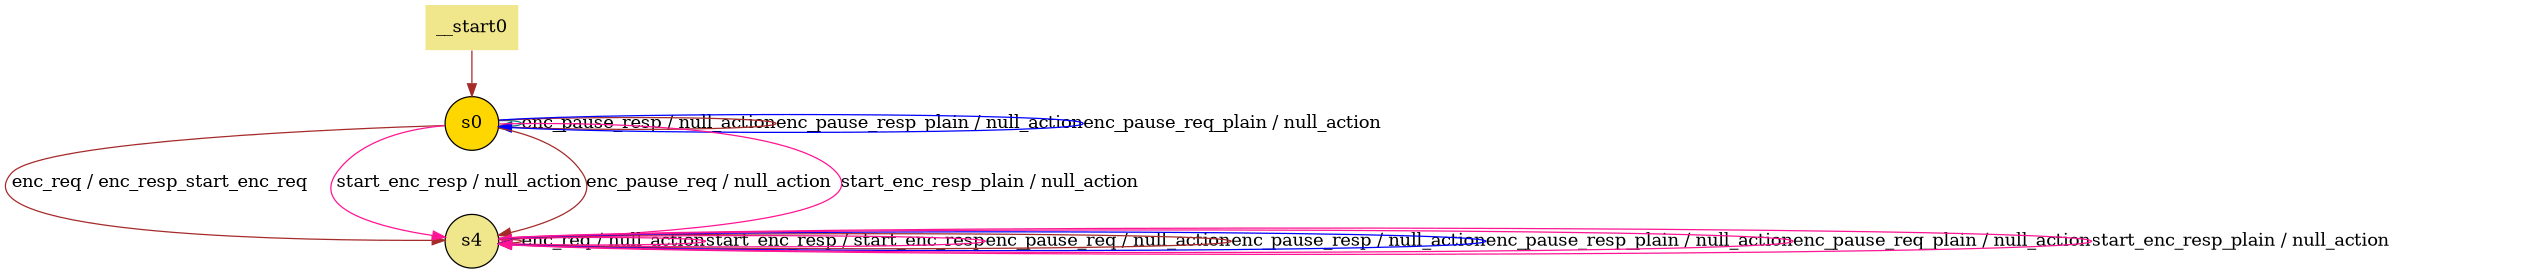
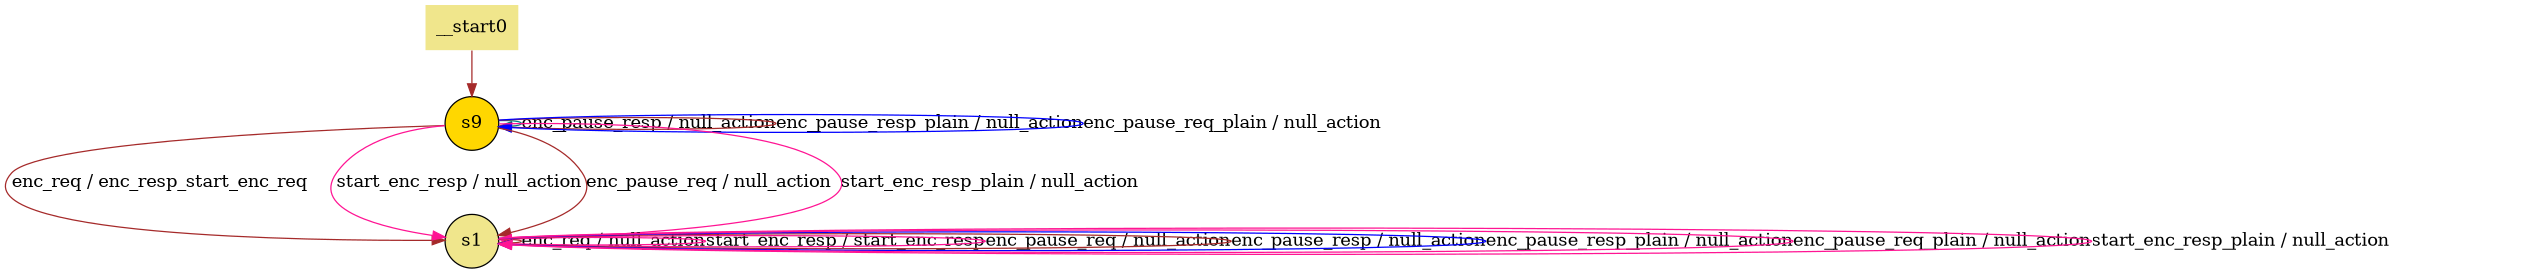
node "s0": label "s0" -> "s9"
node "s4": label "s4" -> "s1"
